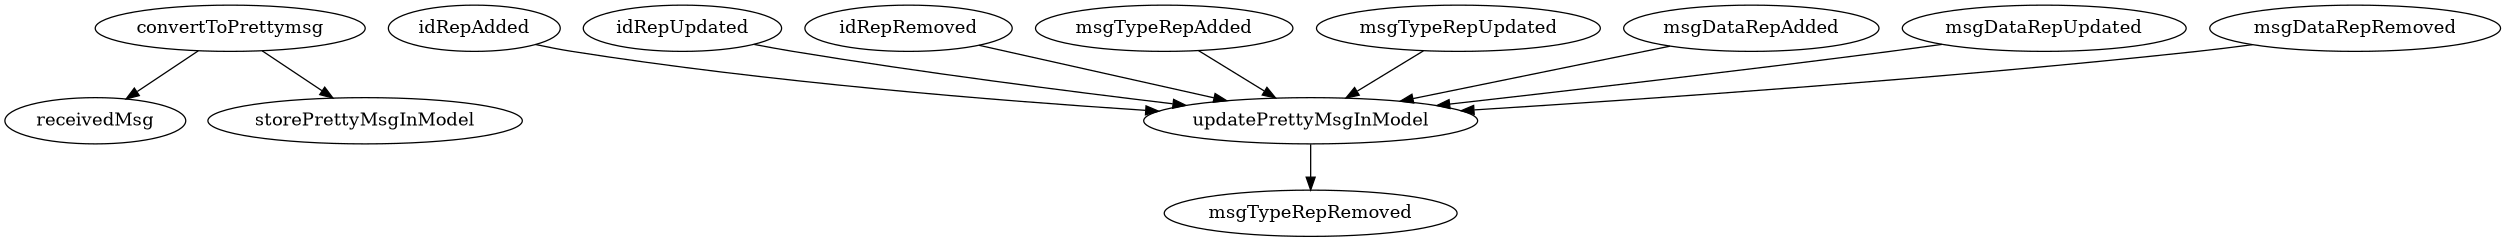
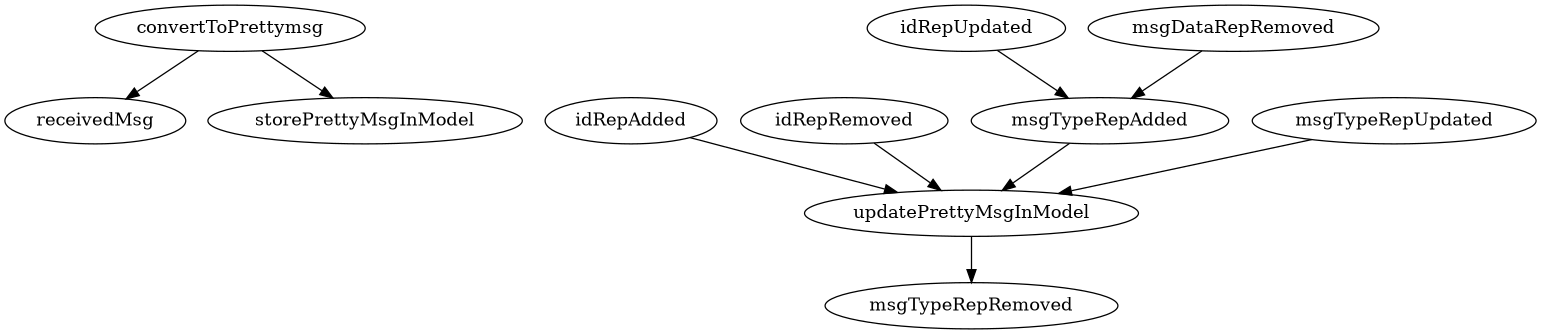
node "msgDataRepAdded": removed
node "msgDataRepUpdated": removed
edge "idRepUpdated" -> "updatePrettyMsgInModel": now "idRepUpdated" -> "msgTypeRepAdded"
edge "msgDataRepRemoved" -> "updatePrettyMsgInModel": now "msgDataRepRemoved" -> "msgTypeRepAdded"
